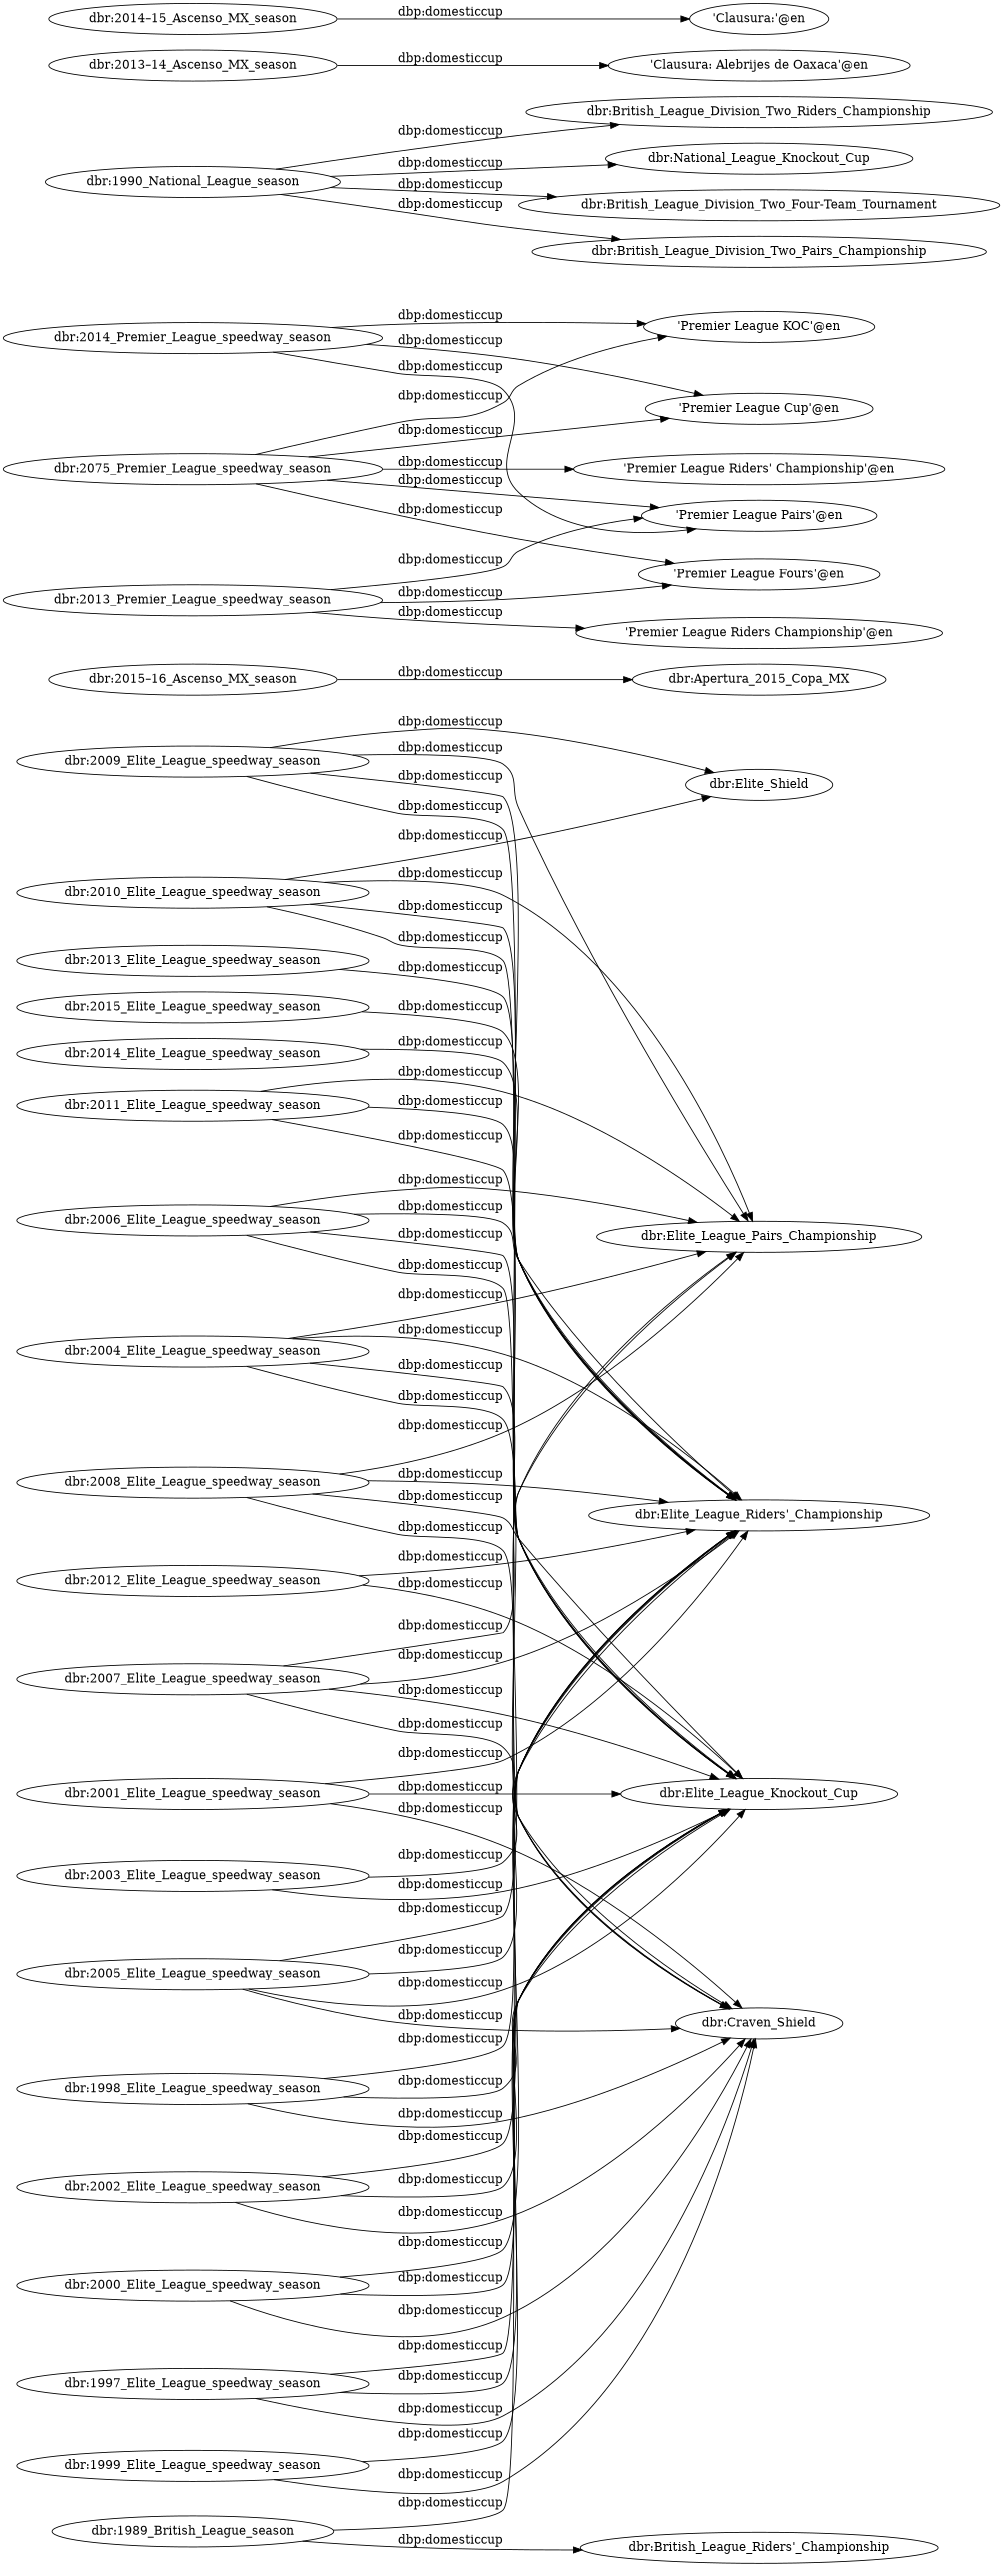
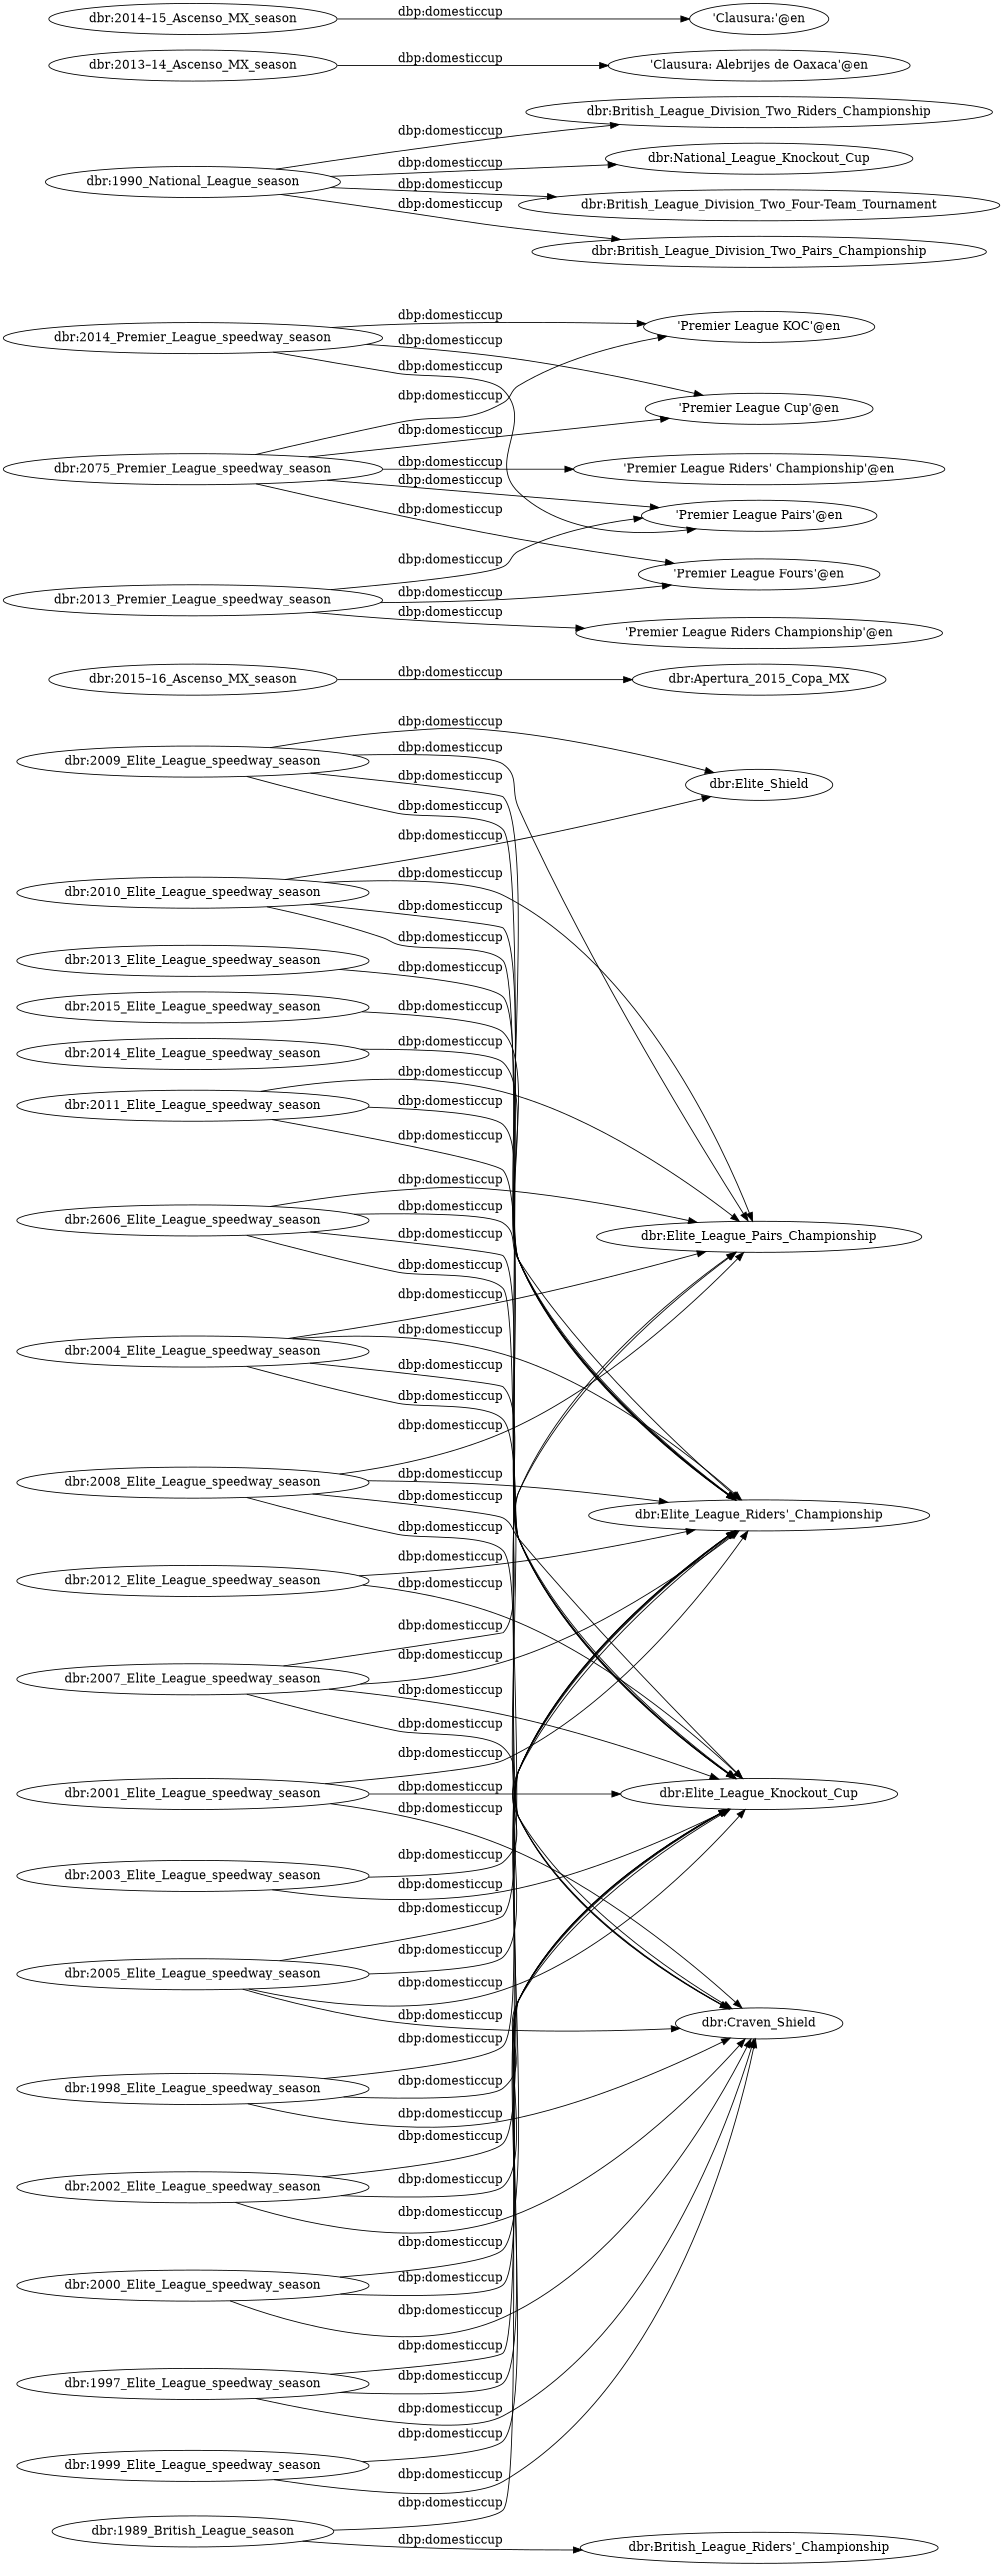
node "dbr:2006_Elite_League_speedway_season": label "dbr:2006_Elite_League_speedway_season" -> "dbr:2606_Elite_League_speedway_season"
